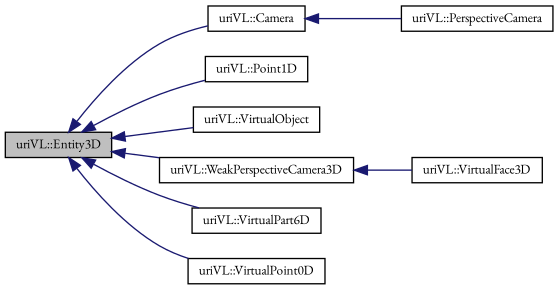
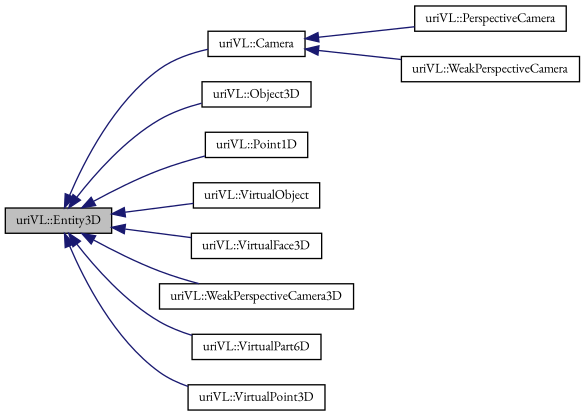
node "uriVL::WeakPerspectiveCamera": added
node "uriVL::Object3D": added
edge "uriVL::VirtualFace3D" -> "uriVL::WeakPerspectiveCamera3D": now "uriVL::VirtualFace3D" -> "uriVL::Entity3D"
node "uriVL::VirtualPoint0D": label "uriVL::VirtualPoint0D" -> "uriVL::VirtualPoint3D"
